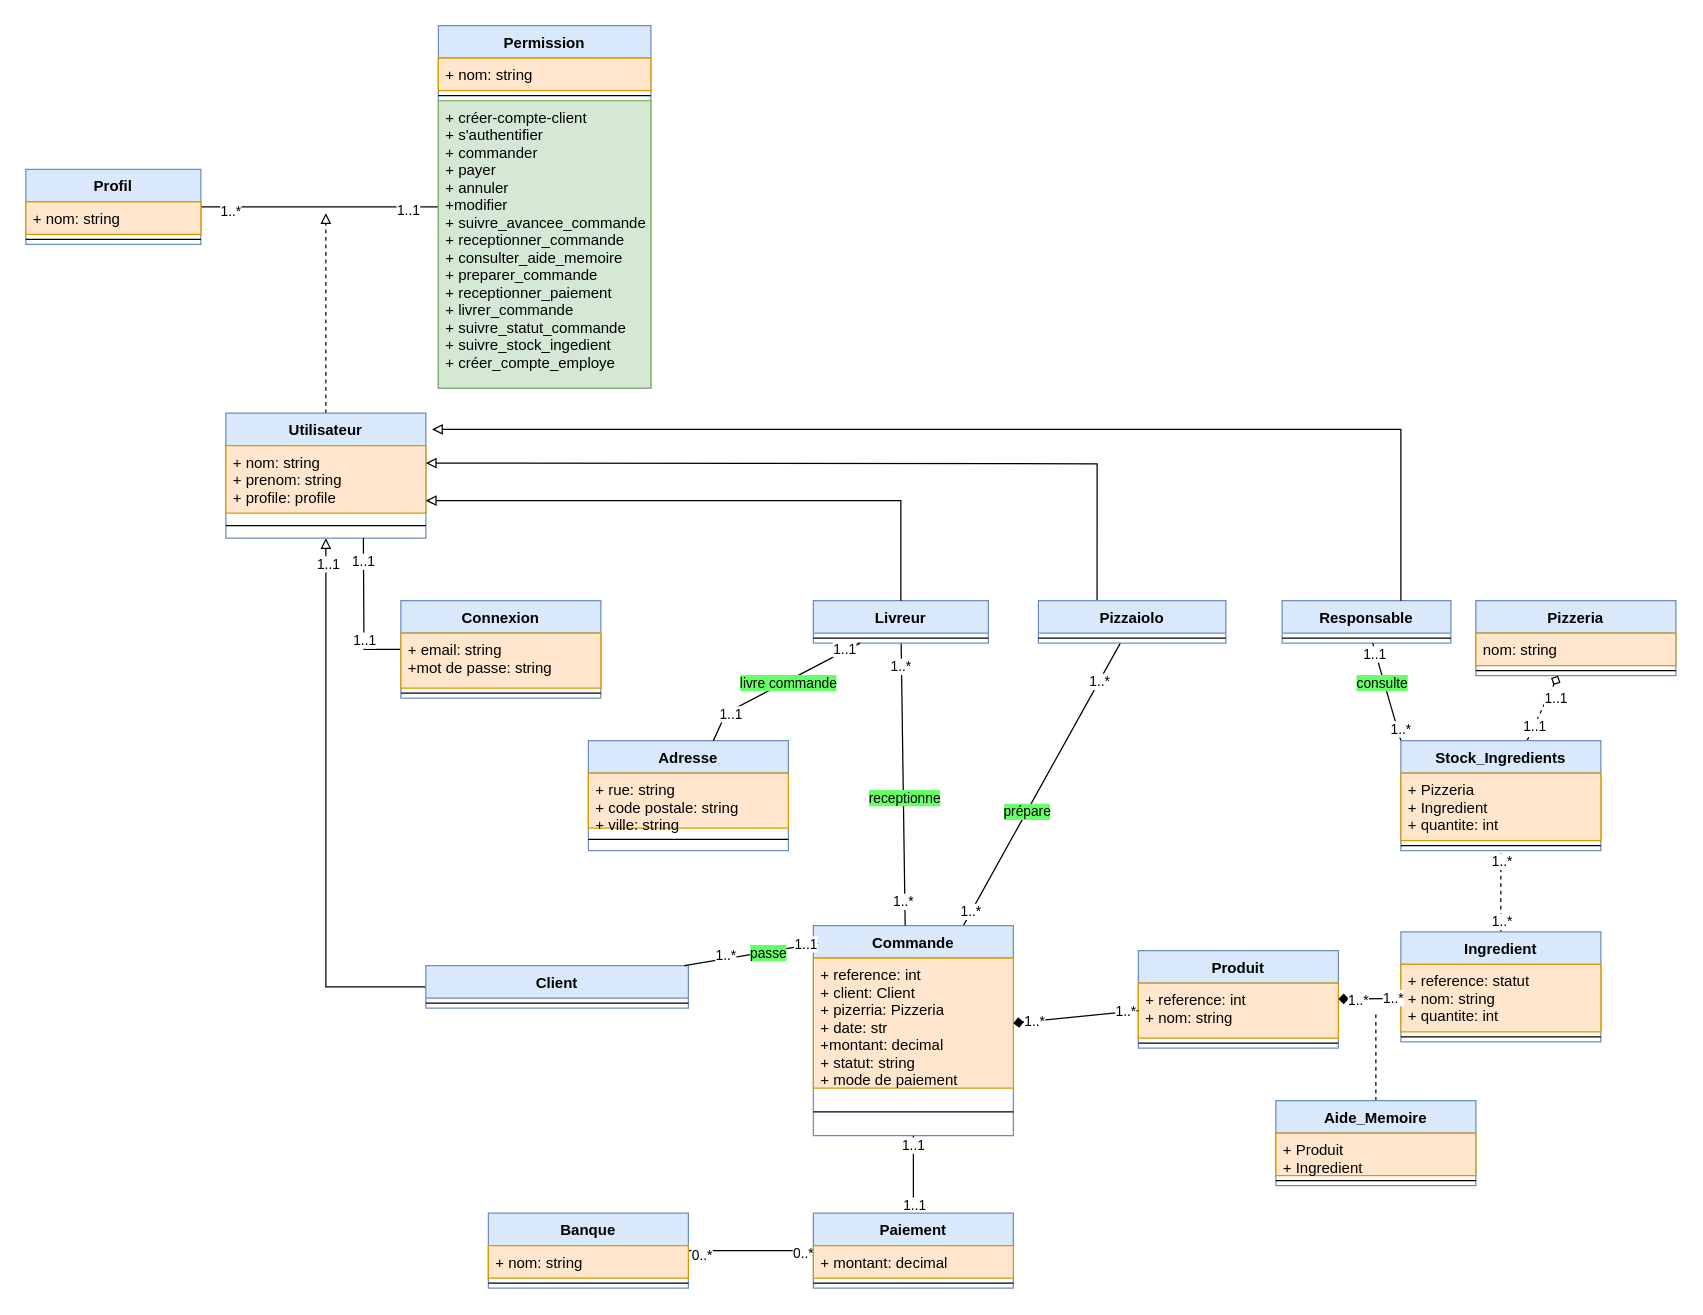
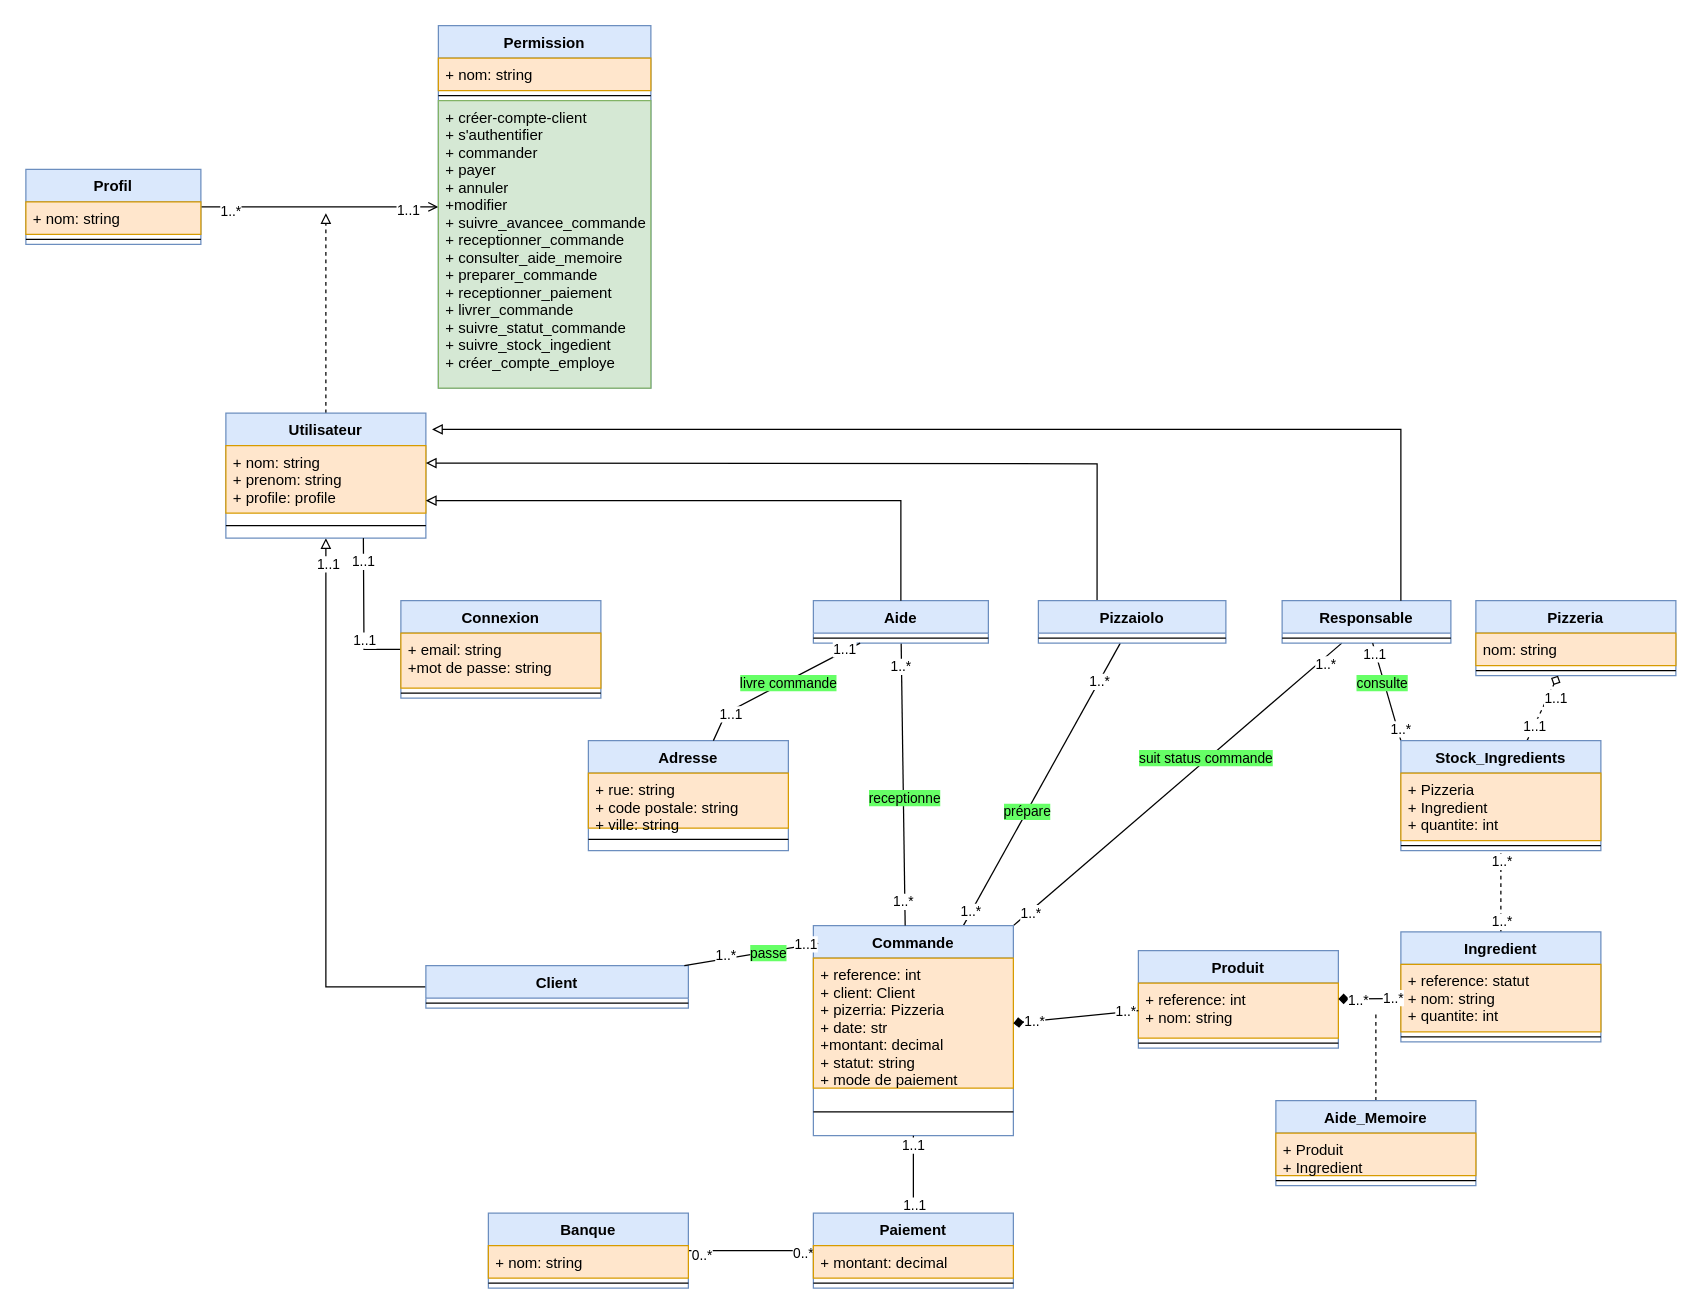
edge "Profil" -- "Permission": arrowhead none -> open
node "Livreur": label "Livreur" -> "Aide"
edge "Responsable" -- "Commande": added, labels "1..*", "suit status commande", "1..*"
